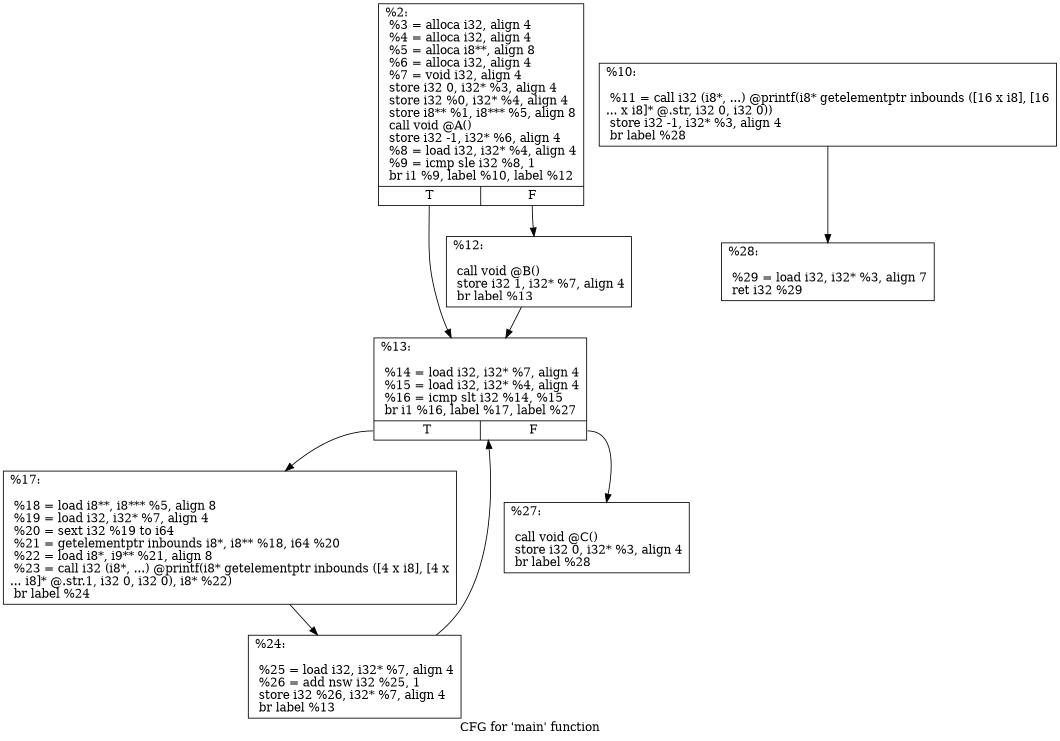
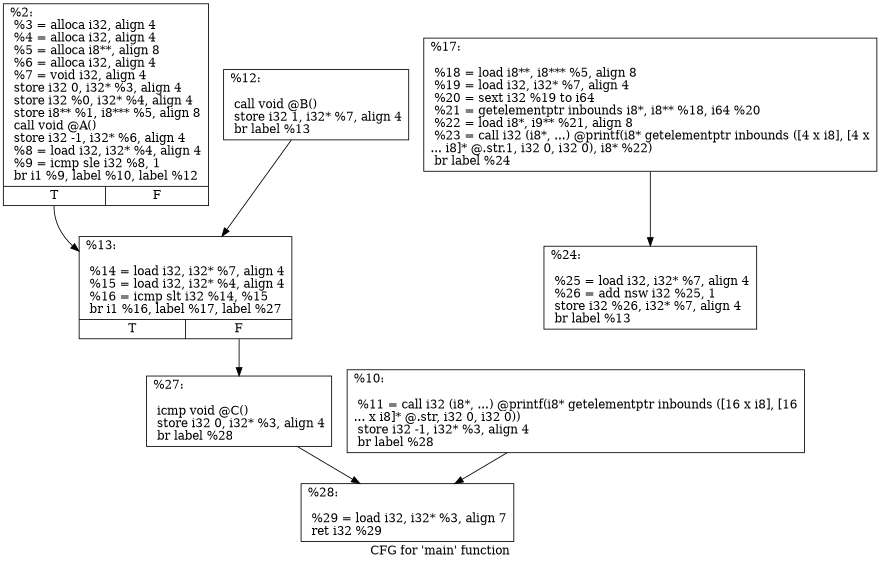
edge "%2:" -> "%12:": removed
edge "%13:" -> "%17:": removed
edge "%27:" -> "%28:": added
node "%27:": text "call void @C()" -> "icmp void @C()"
edge "%24:" -> "%13:": removed
